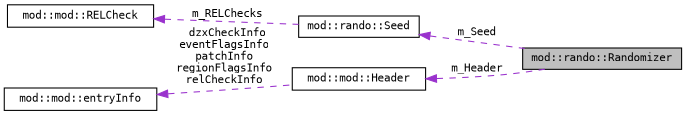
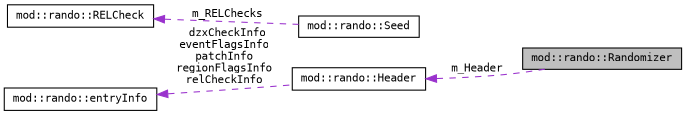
node "mod::mod::RELCheck": label "mod::mod::RELCheck" -> "mod::rando::RELCheck"
edge "mod::rando::Randomizer" -> "mod::rando::Seed": removed, label "m_Seed"
node "mod::mod::Header": label "mod::mod::Header" -> "mod::rando::Header"
node "mod::mod::entryInfo": label "mod::mod::entryInfo" -> "mod::rando::entryInfo"
